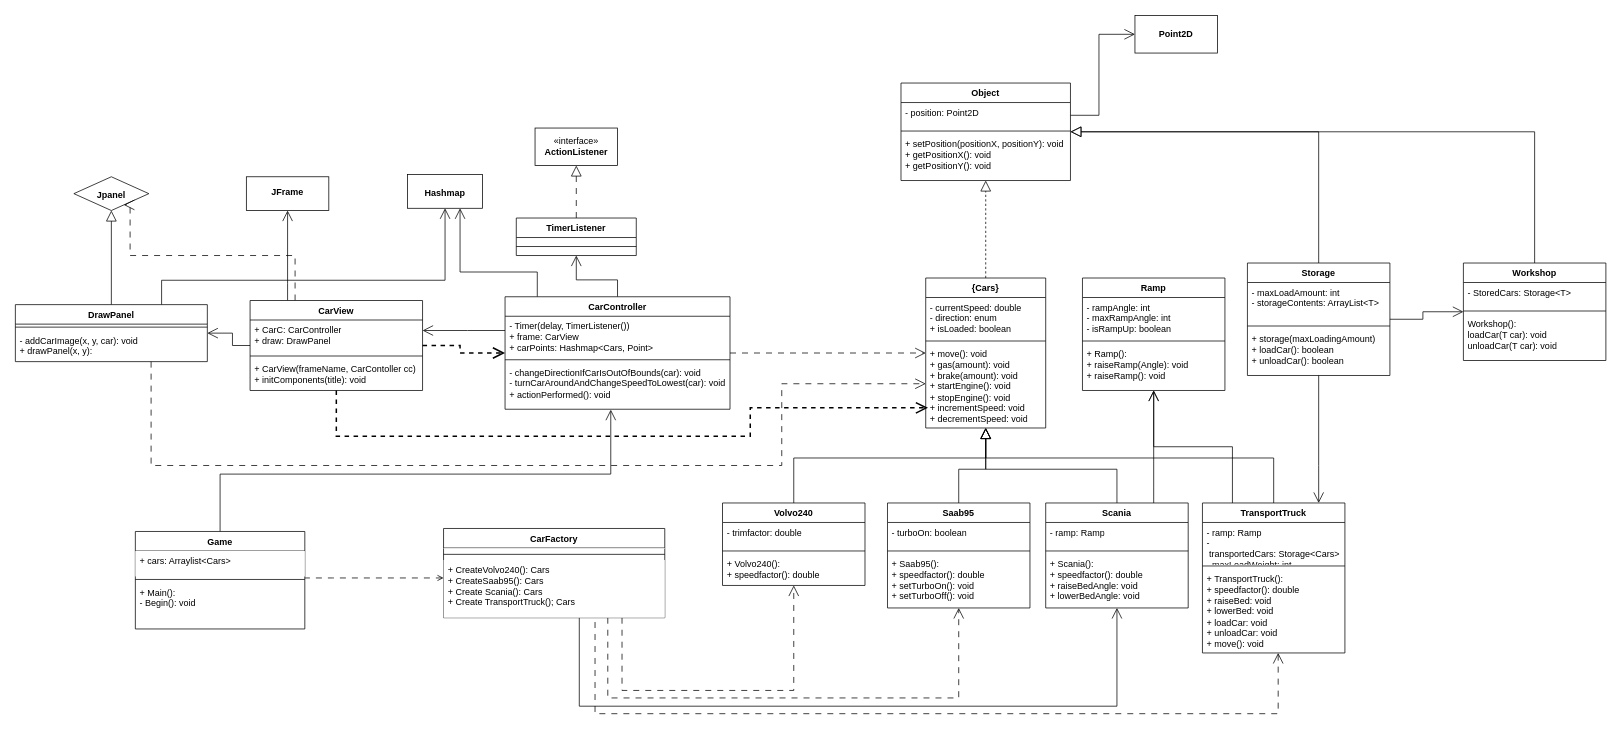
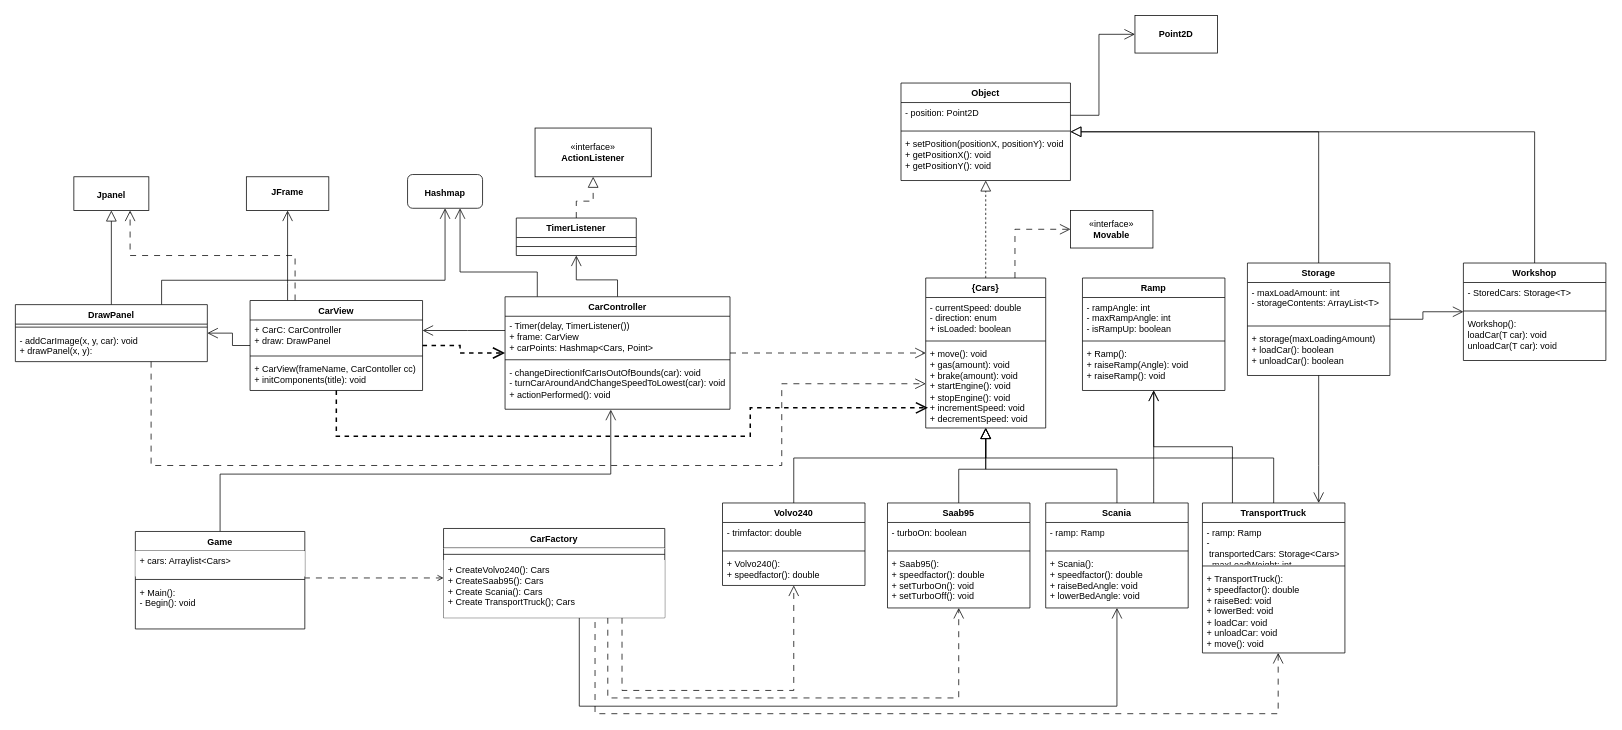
node "«interface» ActionListener": size 83x38 -> 116x49
node "Hashmap": shape rectangle -> rounded rectangle
node "Jpanel": shape diamond -> rectangle
edge "{Cars}" -> "«interface» Movable": added
node "«interface» Movable": added
